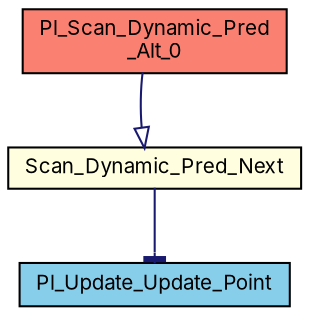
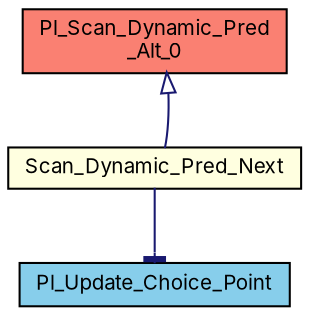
edge "Pl_Scan_Dynamic_Pred _Alt_0" -> "Scan_Dynamic_Pred_Next": reversed
node "Pl_Update_Update_Point": label "Pl_Update_Update_Point" -> "Pl_Update_Choice_Point"
